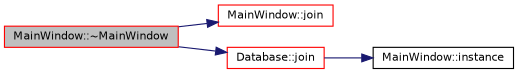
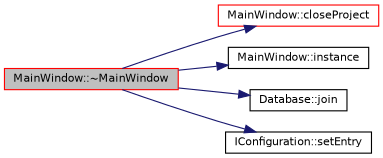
node "MainWindow::join": label "MainWindow::join" -> "MainWindow::closeProject"
node "Database::join": color red -> black
edge "Database::join" -> "MainWindow::instance": now "MainWindow::~MainWindow" -> "MainWindow::instance"
node "IConfiguration::setEntry": added
